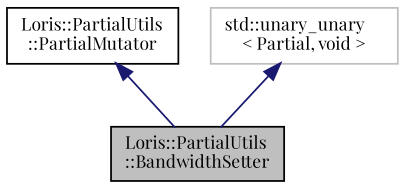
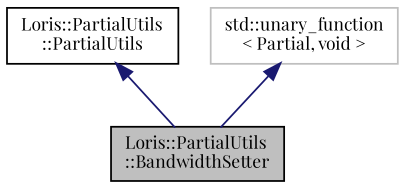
node "Loris::PartialUtils ::PartialMutator": label "Loris::PartialUtils ::PartialMutator" -> "Loris::PartialUtils ::PartialUtils"
node "std::unary_unary < Partial, void >": label "std::unary_unary < Partial, void >" -> "std::unary_function < Partial, void >"
